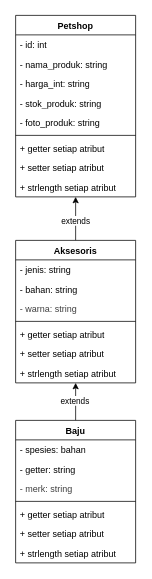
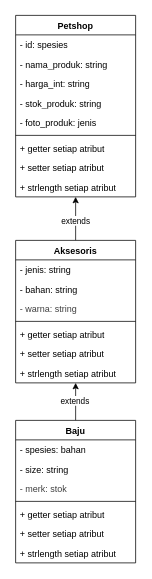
node "- id: int": label "- id: int" -> "- id: spesies"
node "- foto_produk: string": label "- foto_produk: string" -> "- foto_produk: jenis"
node "- getter: string": label "- getter: string" -> "- size: string"
node "- merk: string": label "- merk: string" -> "- merk: stok"
